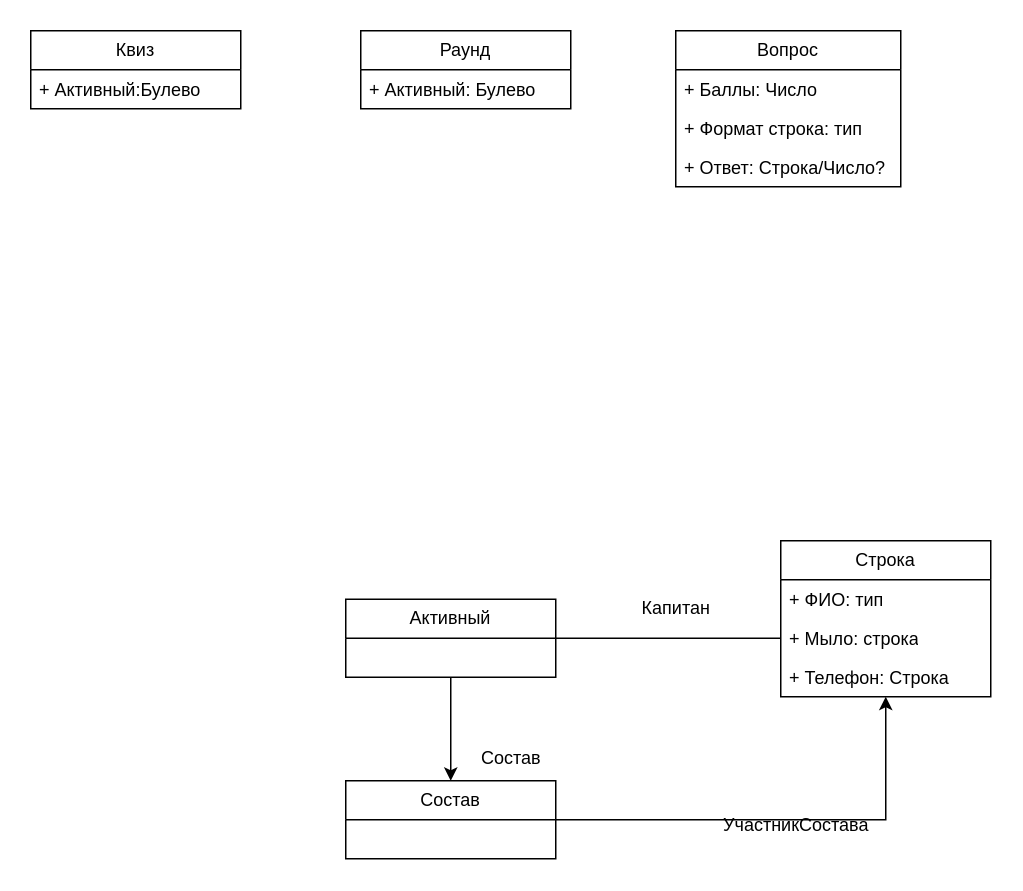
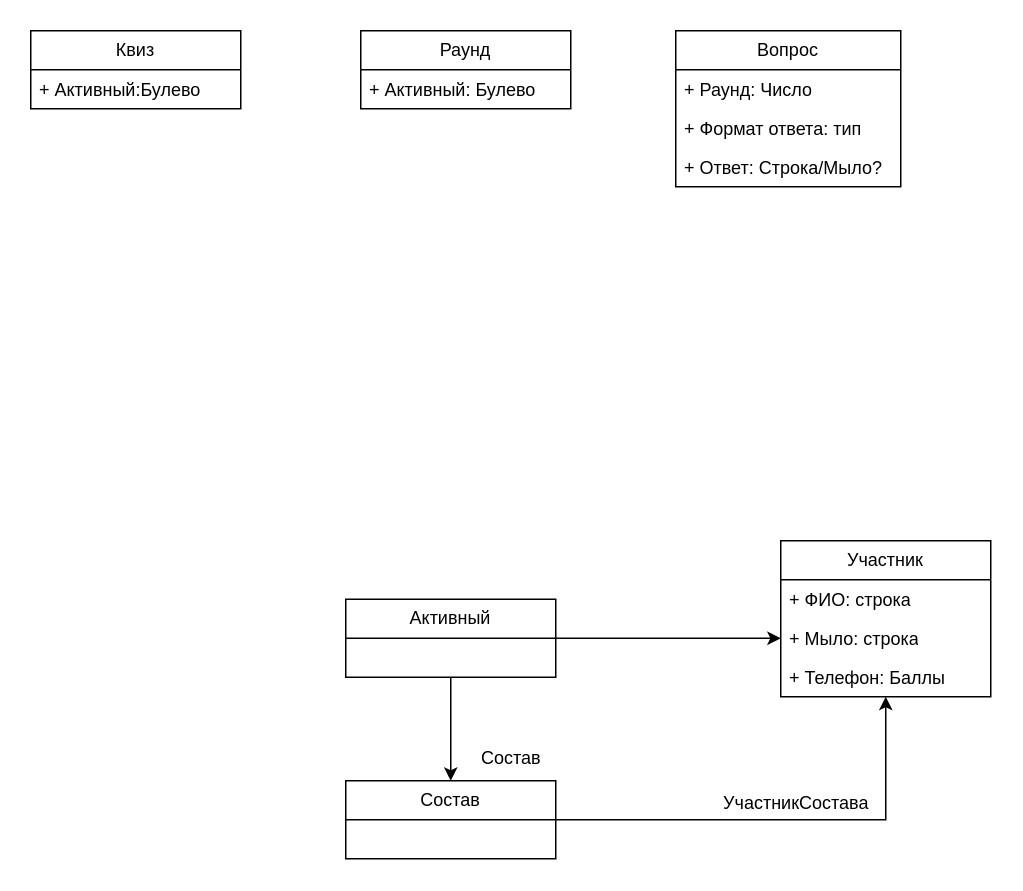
node "+ Баллы: Число": label "+ Баллы: Число" -> "+ Раунд: Число"
node "+ Формат строка: тип": label "+ Формат строка: тип" -> "+ Формат ответа: тип"
node "+ Ответ: Строка/Число?": label "+ Ответ: Строка/Число?" -> "+ Ответ: Строка/Мыло?"
node "Строка": label "Строка" -> "Участник"
node "+ ФИО: тип": label "+ ФИО: тип" -> "+ ФИО: строка"
node "Капитан": removed
edge "Активный" -- "+ Мыло: строка": arrowhead none -> classic
node "+ Телефон: Строка": label "+ Телефон: Строка" -> "+ Телефон: Баллы"
node "УчастникСостава": moved (796, 826) -> (796, 803)
